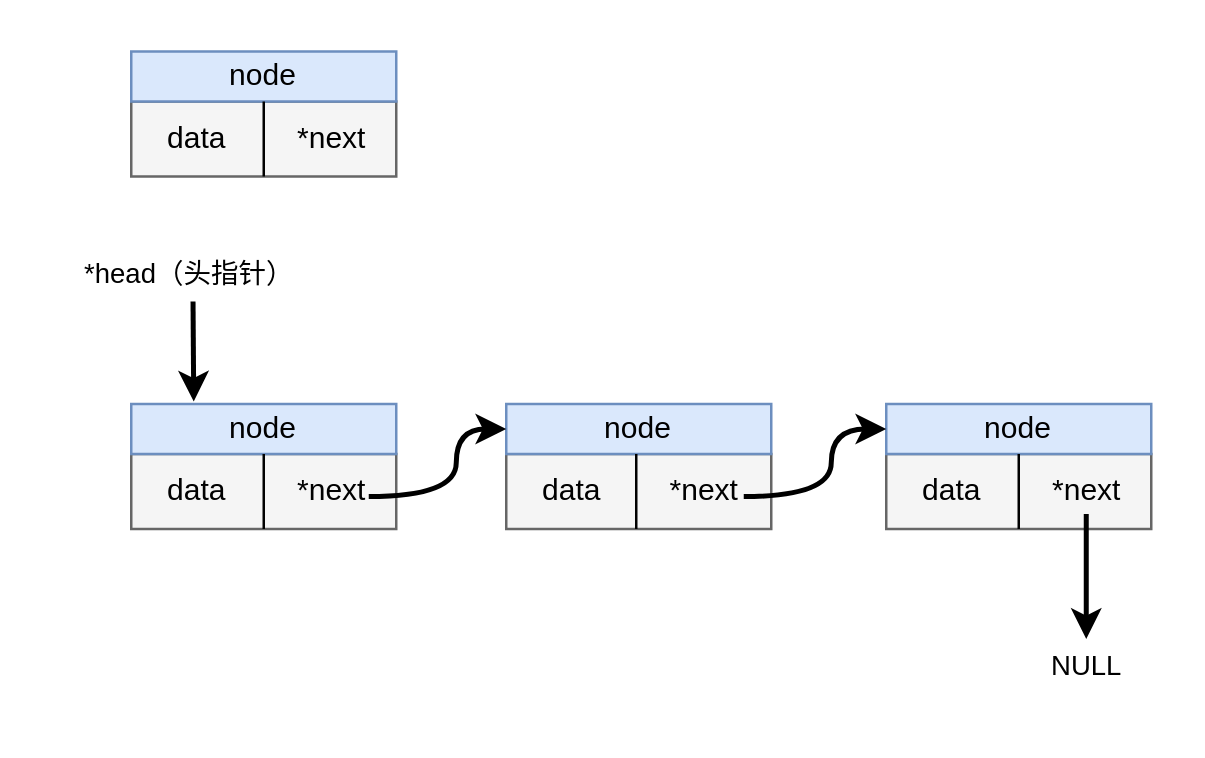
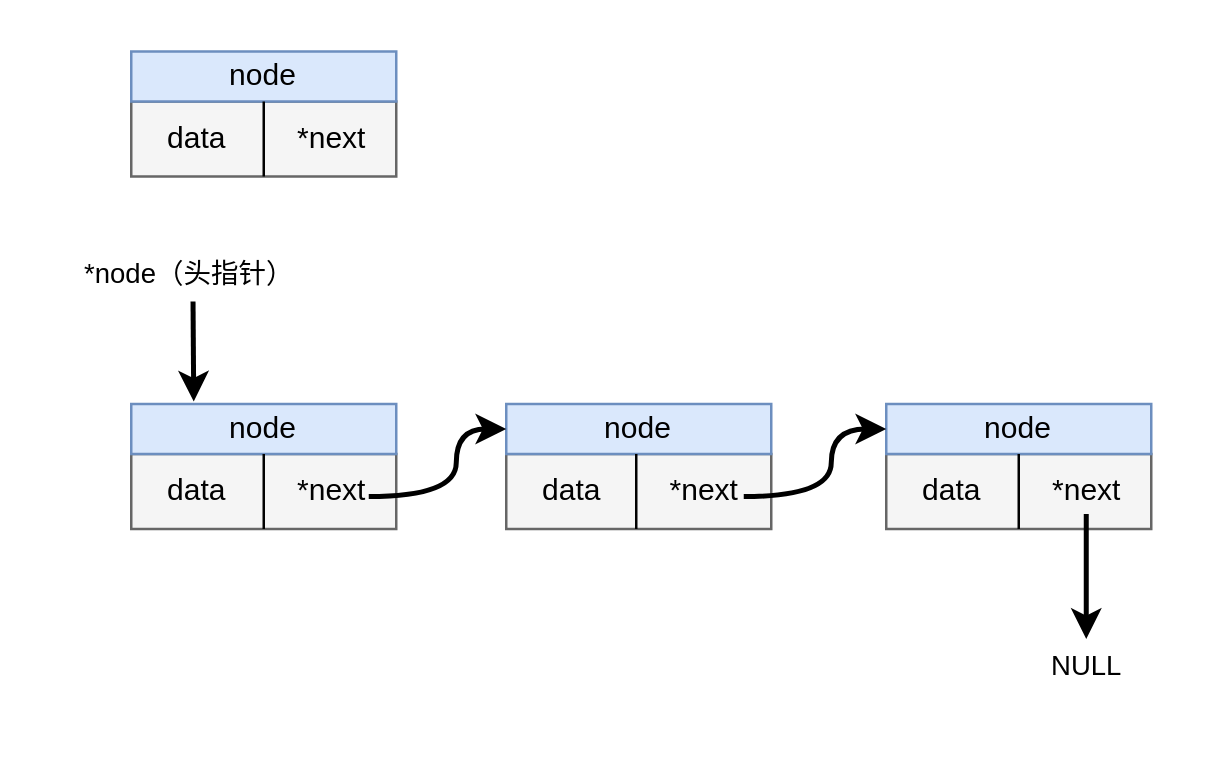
node "*head（头指针）": label "*head（头指针）" -> "*node（头指针）"
